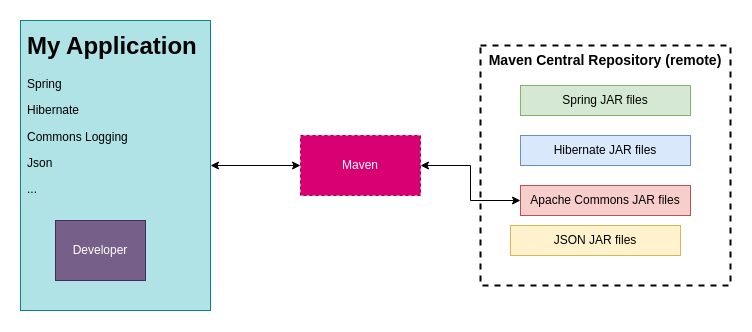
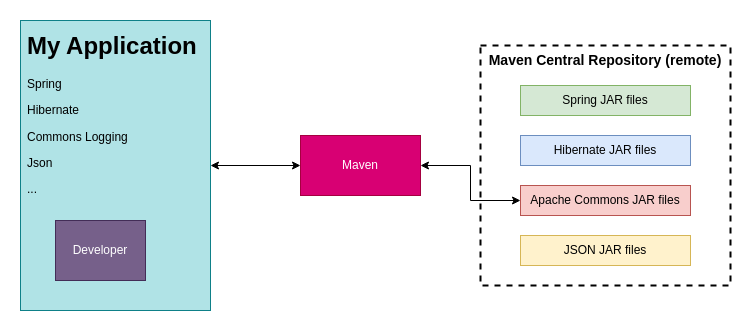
node "Maven": style dashed -> solid
node "JSON JAR files": moved (596, 241) -> (606, 251)
